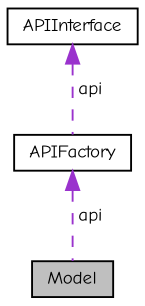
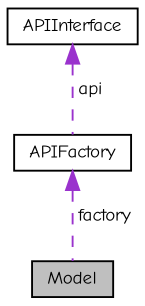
edge "Model" -> "APIFactory": label " api" -> " factory"
